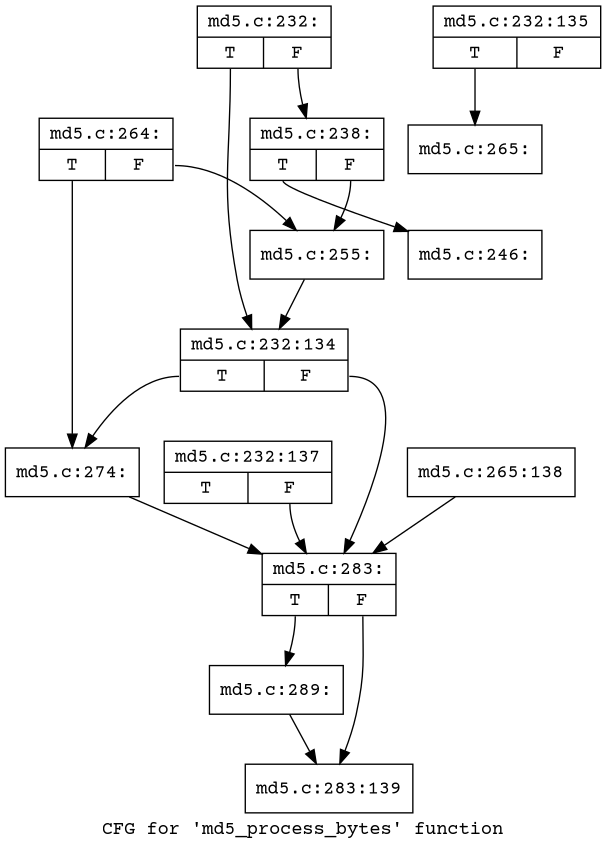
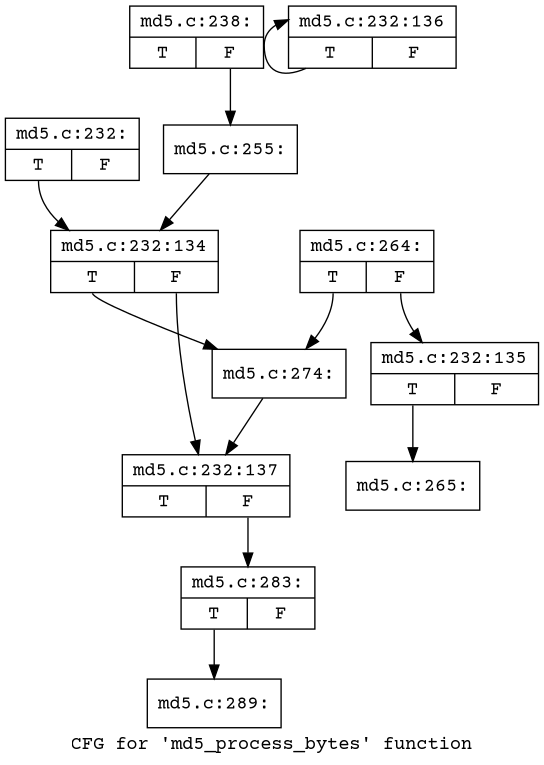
node "md5.c:232:136": added
edge "md5.c:232:" -> "md5.c:238:": removed
edge "md5.c:264:" -> "md5.c:255:": now "md5.c:264:" -> "md5.c:232:135"
node "md5.c:246:": removed
edge "md5.c:232:134" -> "md5.c:283:": now "md5.c:232:134" -> "md5.c:232:137"
node "md5.c:265:138": removed
edge "md5.c:274:" -> "md5.c:283:": now "md5.c:274:" -> "md5.c:232:137"
node "md5.c:283:139": removed
